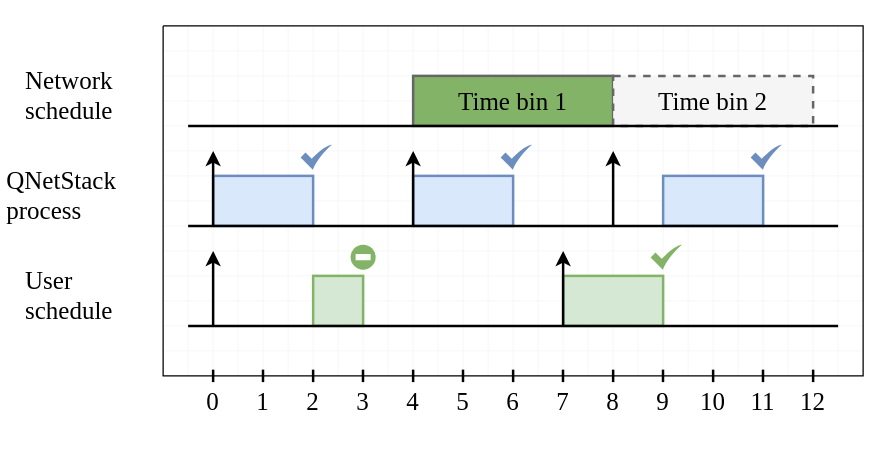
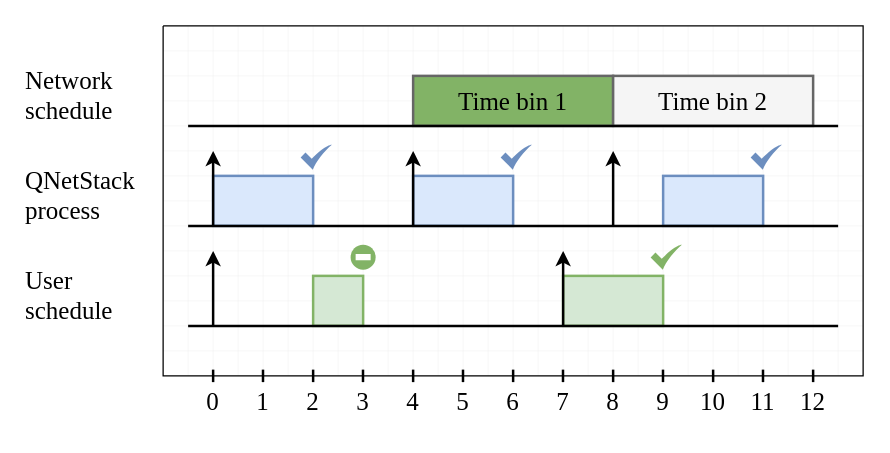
node "Time bin 2": style dashed -> solid
node "QNetStack process": moved (69, 194) -> (88, 194)
